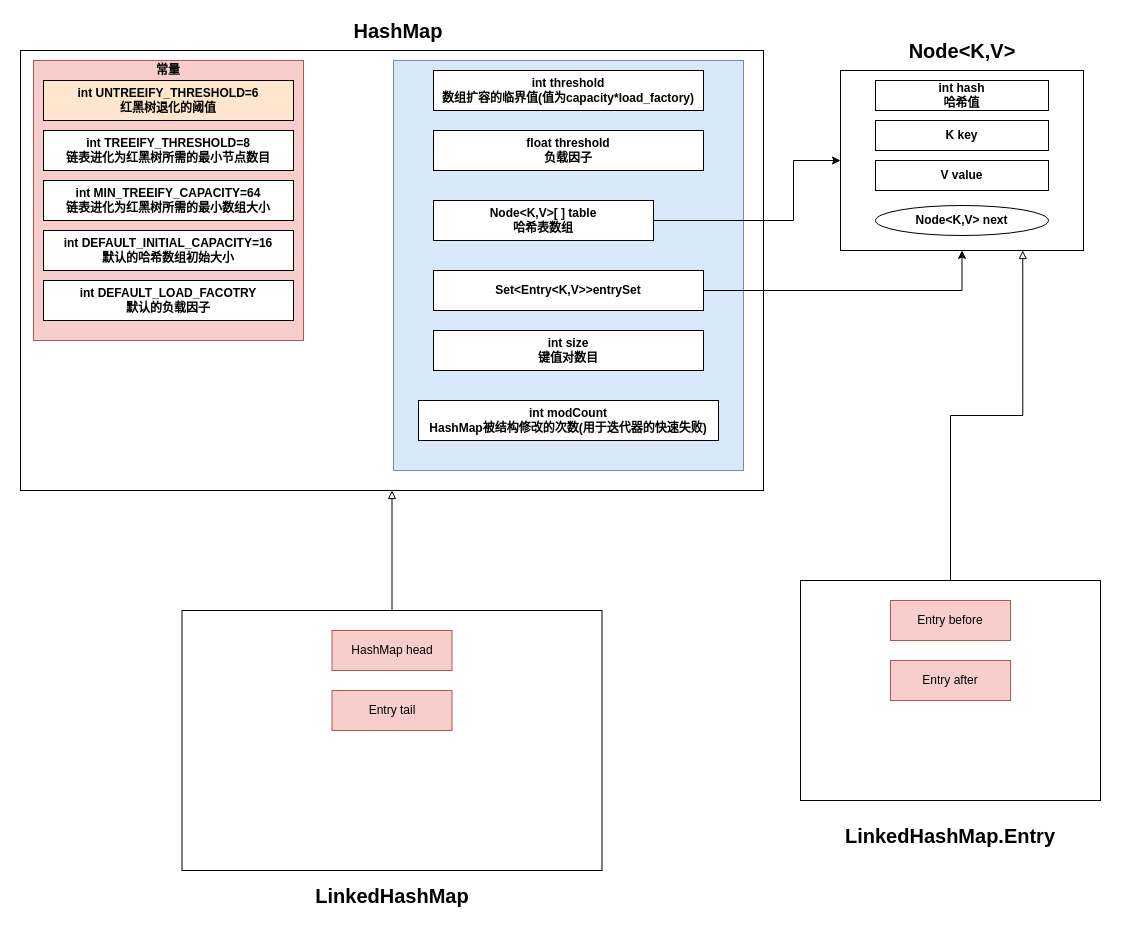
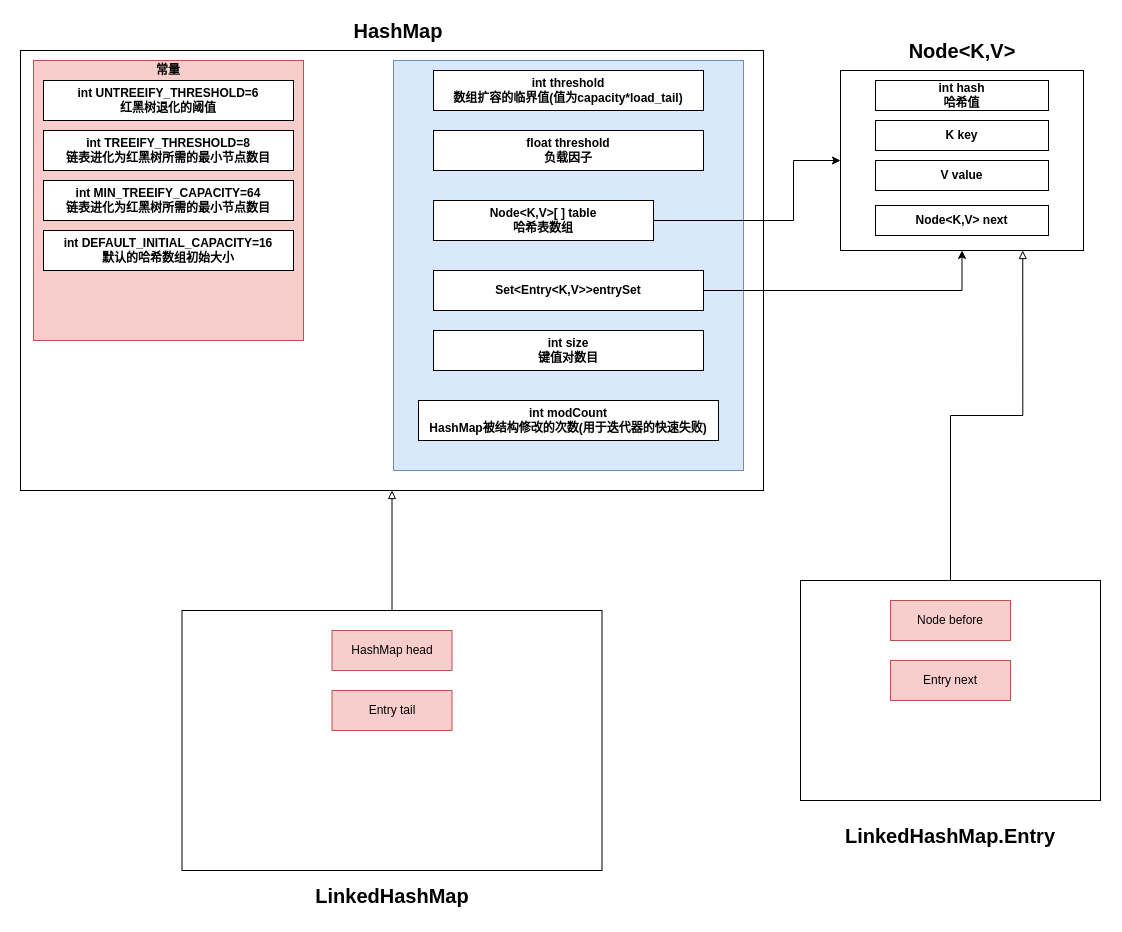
node "int threshold 数组扩容的临界值(值为capacity*load_factory)": label "int threshold 数组扩容的临界值(值为capacity*load_factory)" -> "int threshold 数组扩容的临界值(值为capacity*load_tail)"
node "int UNTREEIFY_THRESHOLD=6 红黑树退化的阈值": fillcolor #ffe6cc -> #ffffff
node "int MIN_TREEIFY_CAPACITY=64 链表进化为红黑树所需的最小数组大小": label "int MIN_TREEIFY_CAPACITY=64 链表进化为红黑树所需的最小数组大小" -> "int MIN_TREEIFY_CAPACITY=64 链表进化为红黑树所需的最小节点数目"
node "Node<K,V> next": shape ellipse -> rectangle
node "int DEFAULT_LOAD_FACOTRY 默认的负载因子": removed
node "Entry before": label "Entry before" -> "Node before"
node "Entry after": label "Entry after" -> "Entry next"
